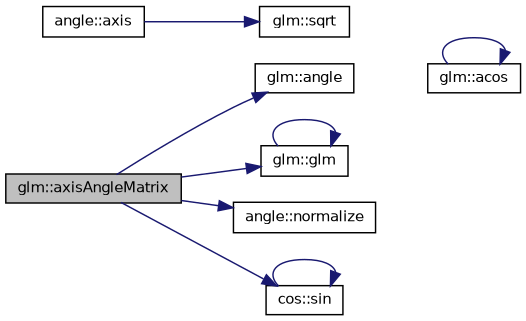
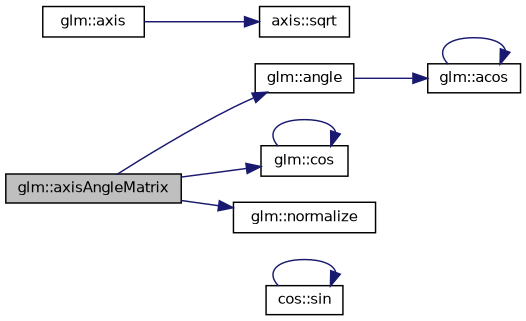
node "angle::axis": label "angle::axis" -> "glm::axis"
node "glm::sqrt": label "glm::sqrt" -> "axis::sqrt"
edge "glm::angle" -> "glm::acos": added
node "glm::glm": label "glm::glm" -> "glm::cos"
node "angle::normalize": label "angle::normalize" -> "glm::normalize"
edge "glm::axisAngleMatrix" -> "cos::sin": removed
